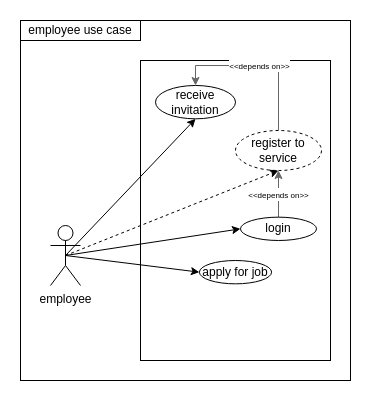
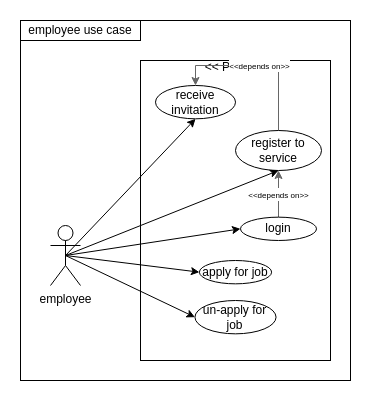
node "<< PMS >>": added
node "register to service": style dashed -> solid
edge "employee" -> "register to service": style dashed -> solid
edge "employee" -> "un-apply for job": added
node "un-apply for job": added
